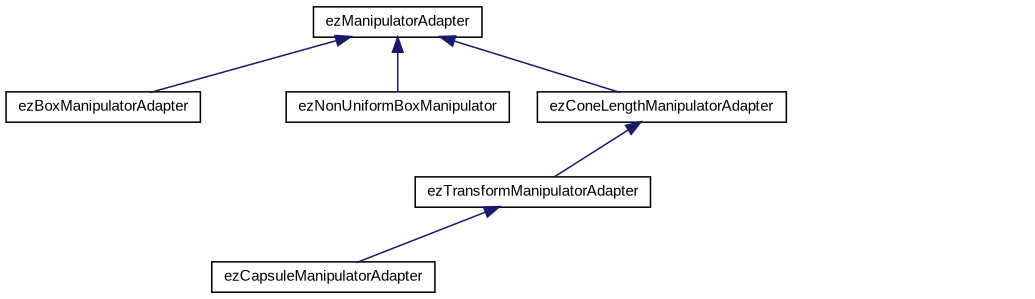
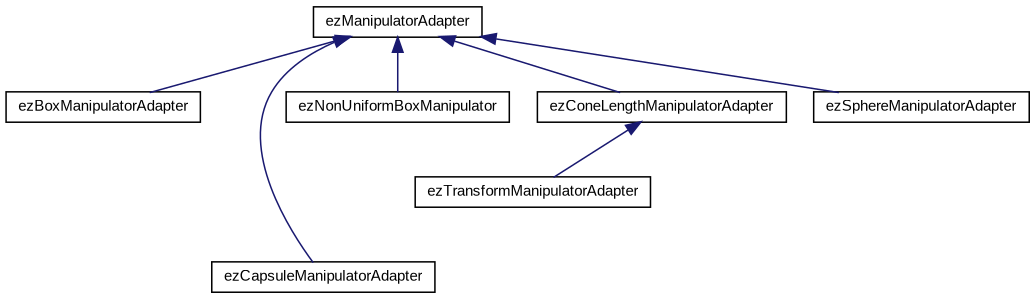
node "ezSphereManipulatorAdapter": added
edge "ezCapsuleManipulatorAdapter" -> "ezTransformManipulatorAdapter": now "ezCapsuleManipulatorAdapter" -> "ezManipulatorAdapter"
